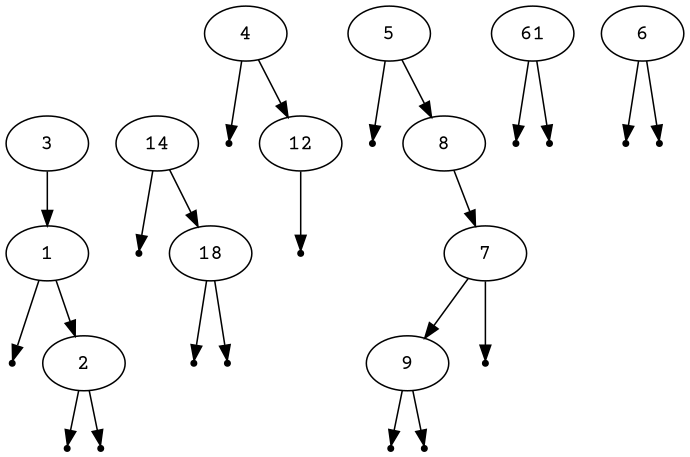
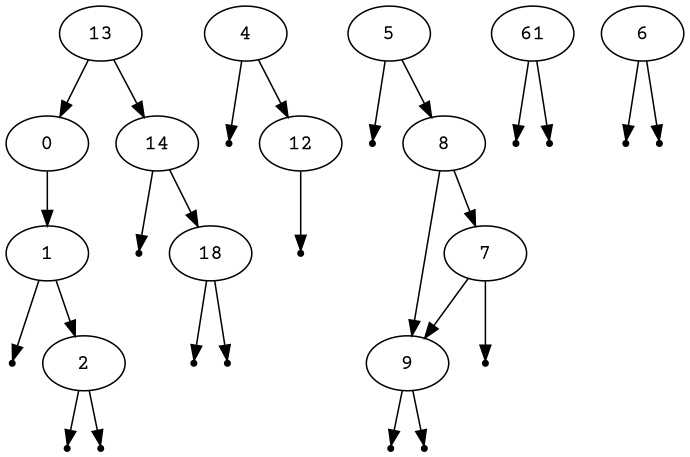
node "13": added
node "3": label "3" -> "0"
edge "8" -> "9": added
